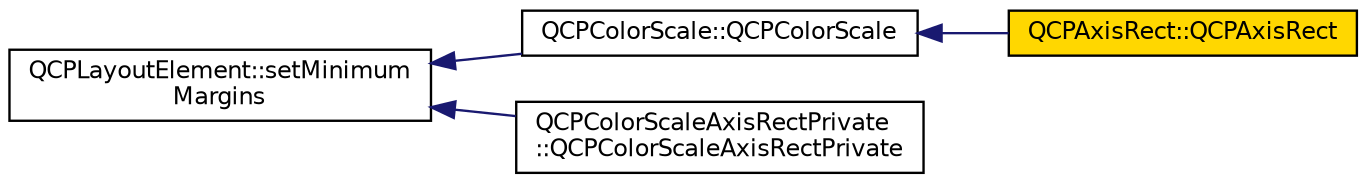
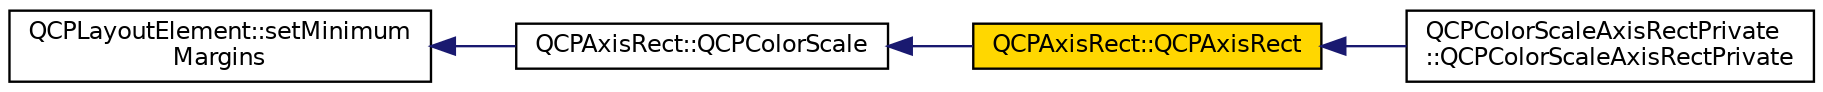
node "QCPColorScale::QCPColorScale": label "QCPColorScale::QCPColorScale" -> "QCPAxisRect::QCPColorScale"
edge "QCPColorScaleAxisRectPrivate ::QCPColorScaleAxisRectPrivate" -> "QCPLayoutElement::setMinimum Margins": now "QCPColorScaleAxisRectPrivate ::QCPColorScaleAxisRectPrivate" -> "QCPAxisRect::QCPAxisRect"
